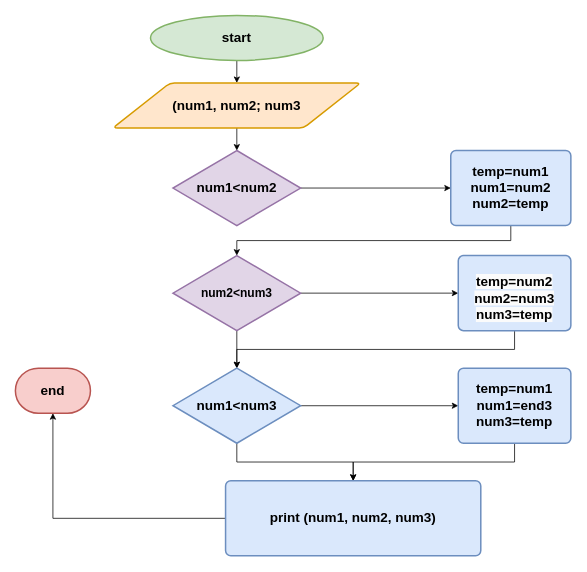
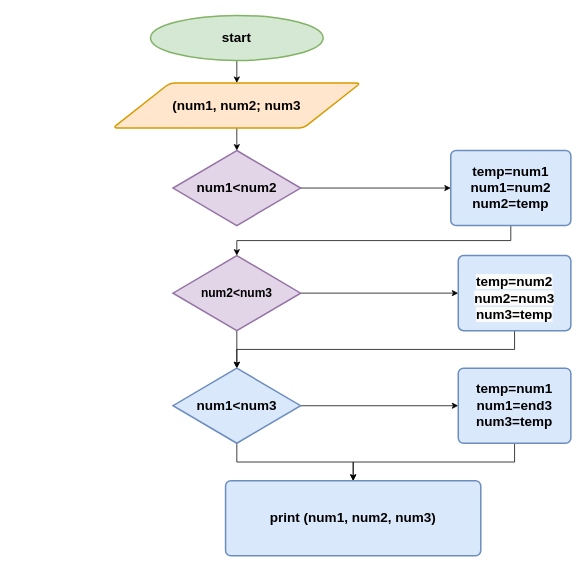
node "end": removed
edge "print (num1, num2, num3)" -> "end": removed
